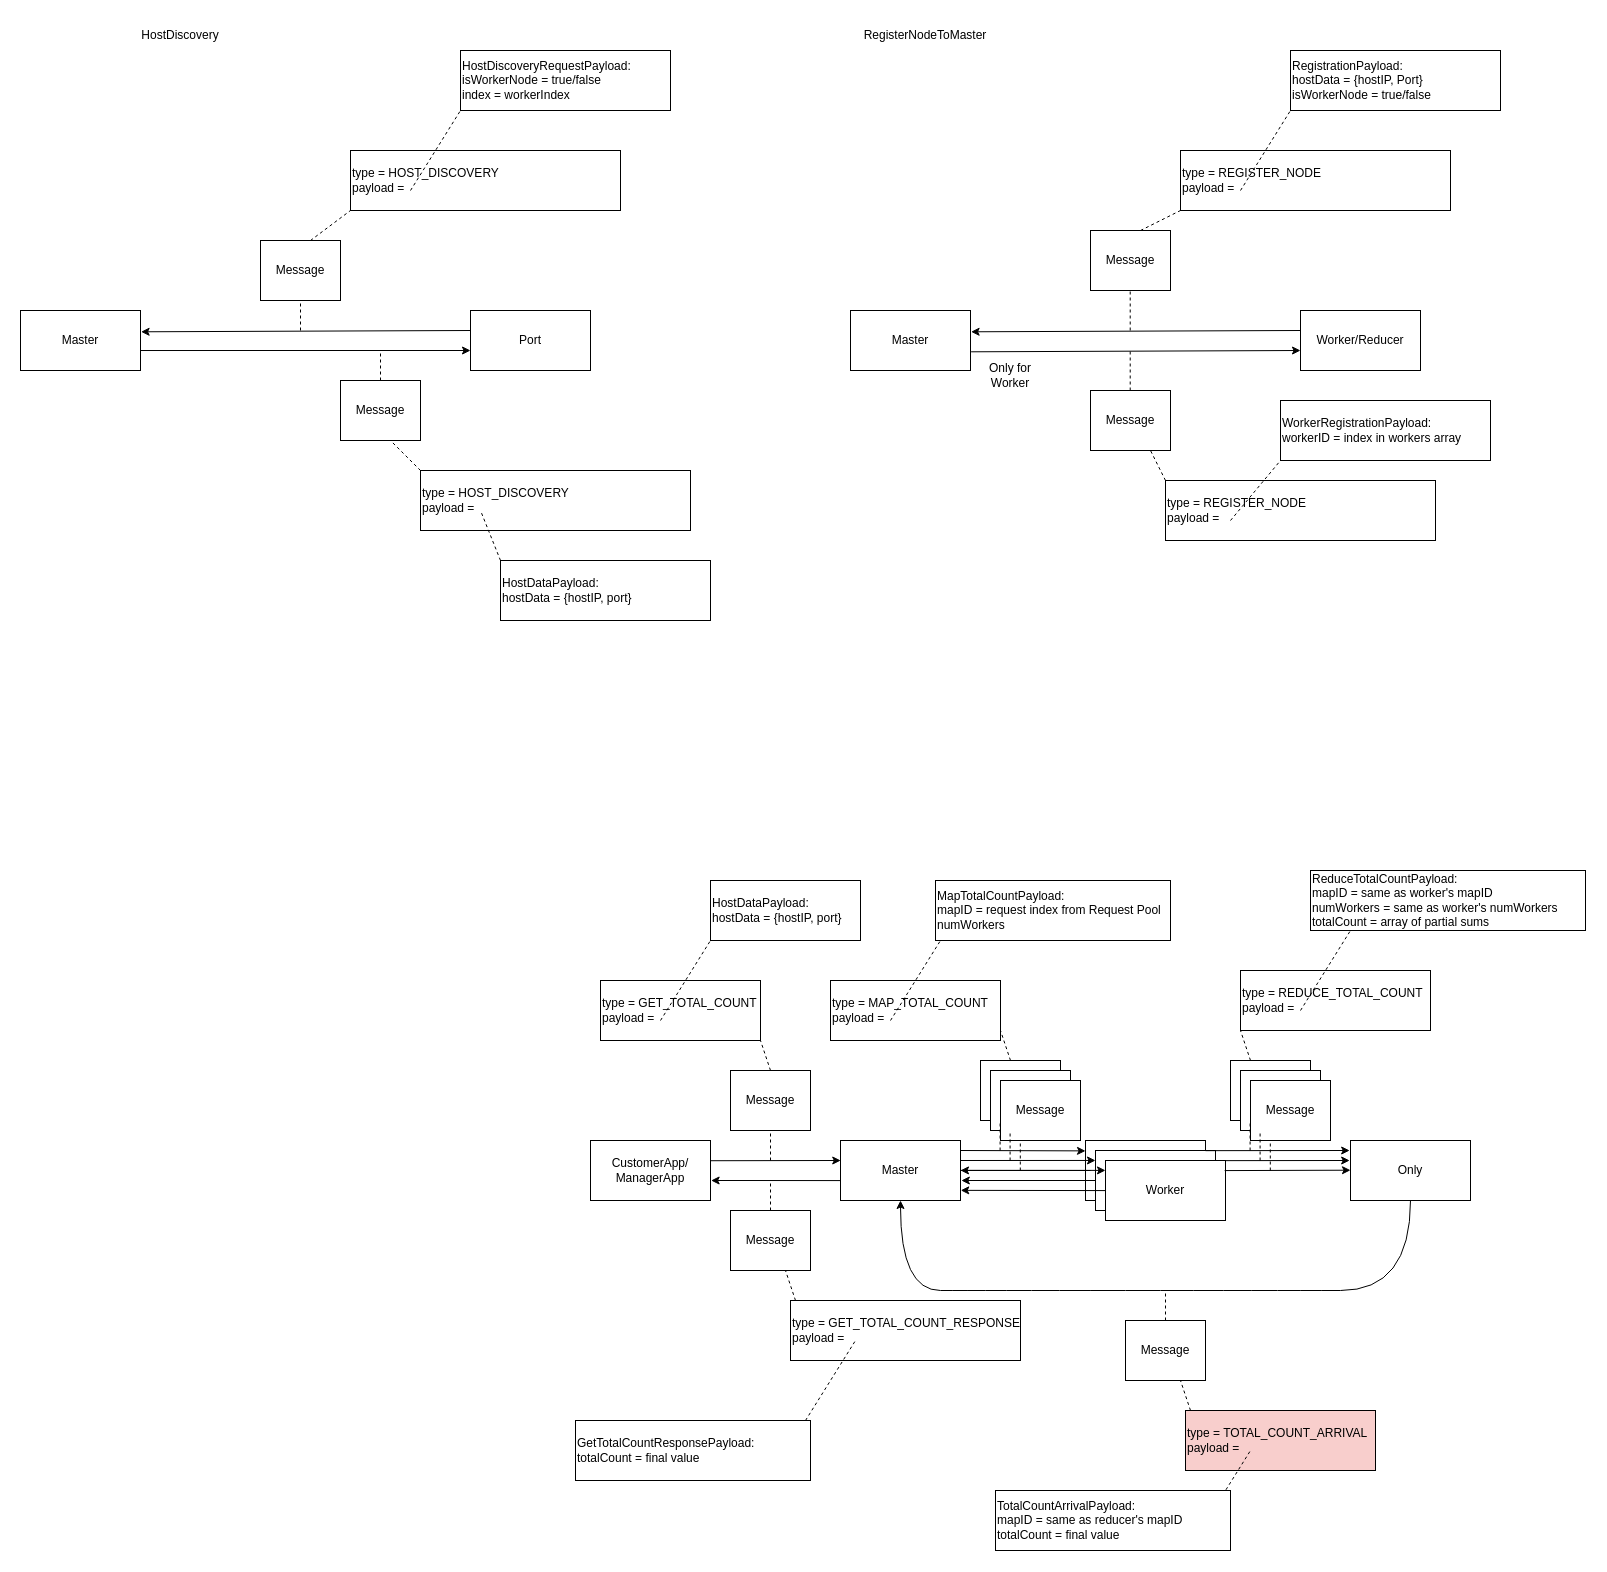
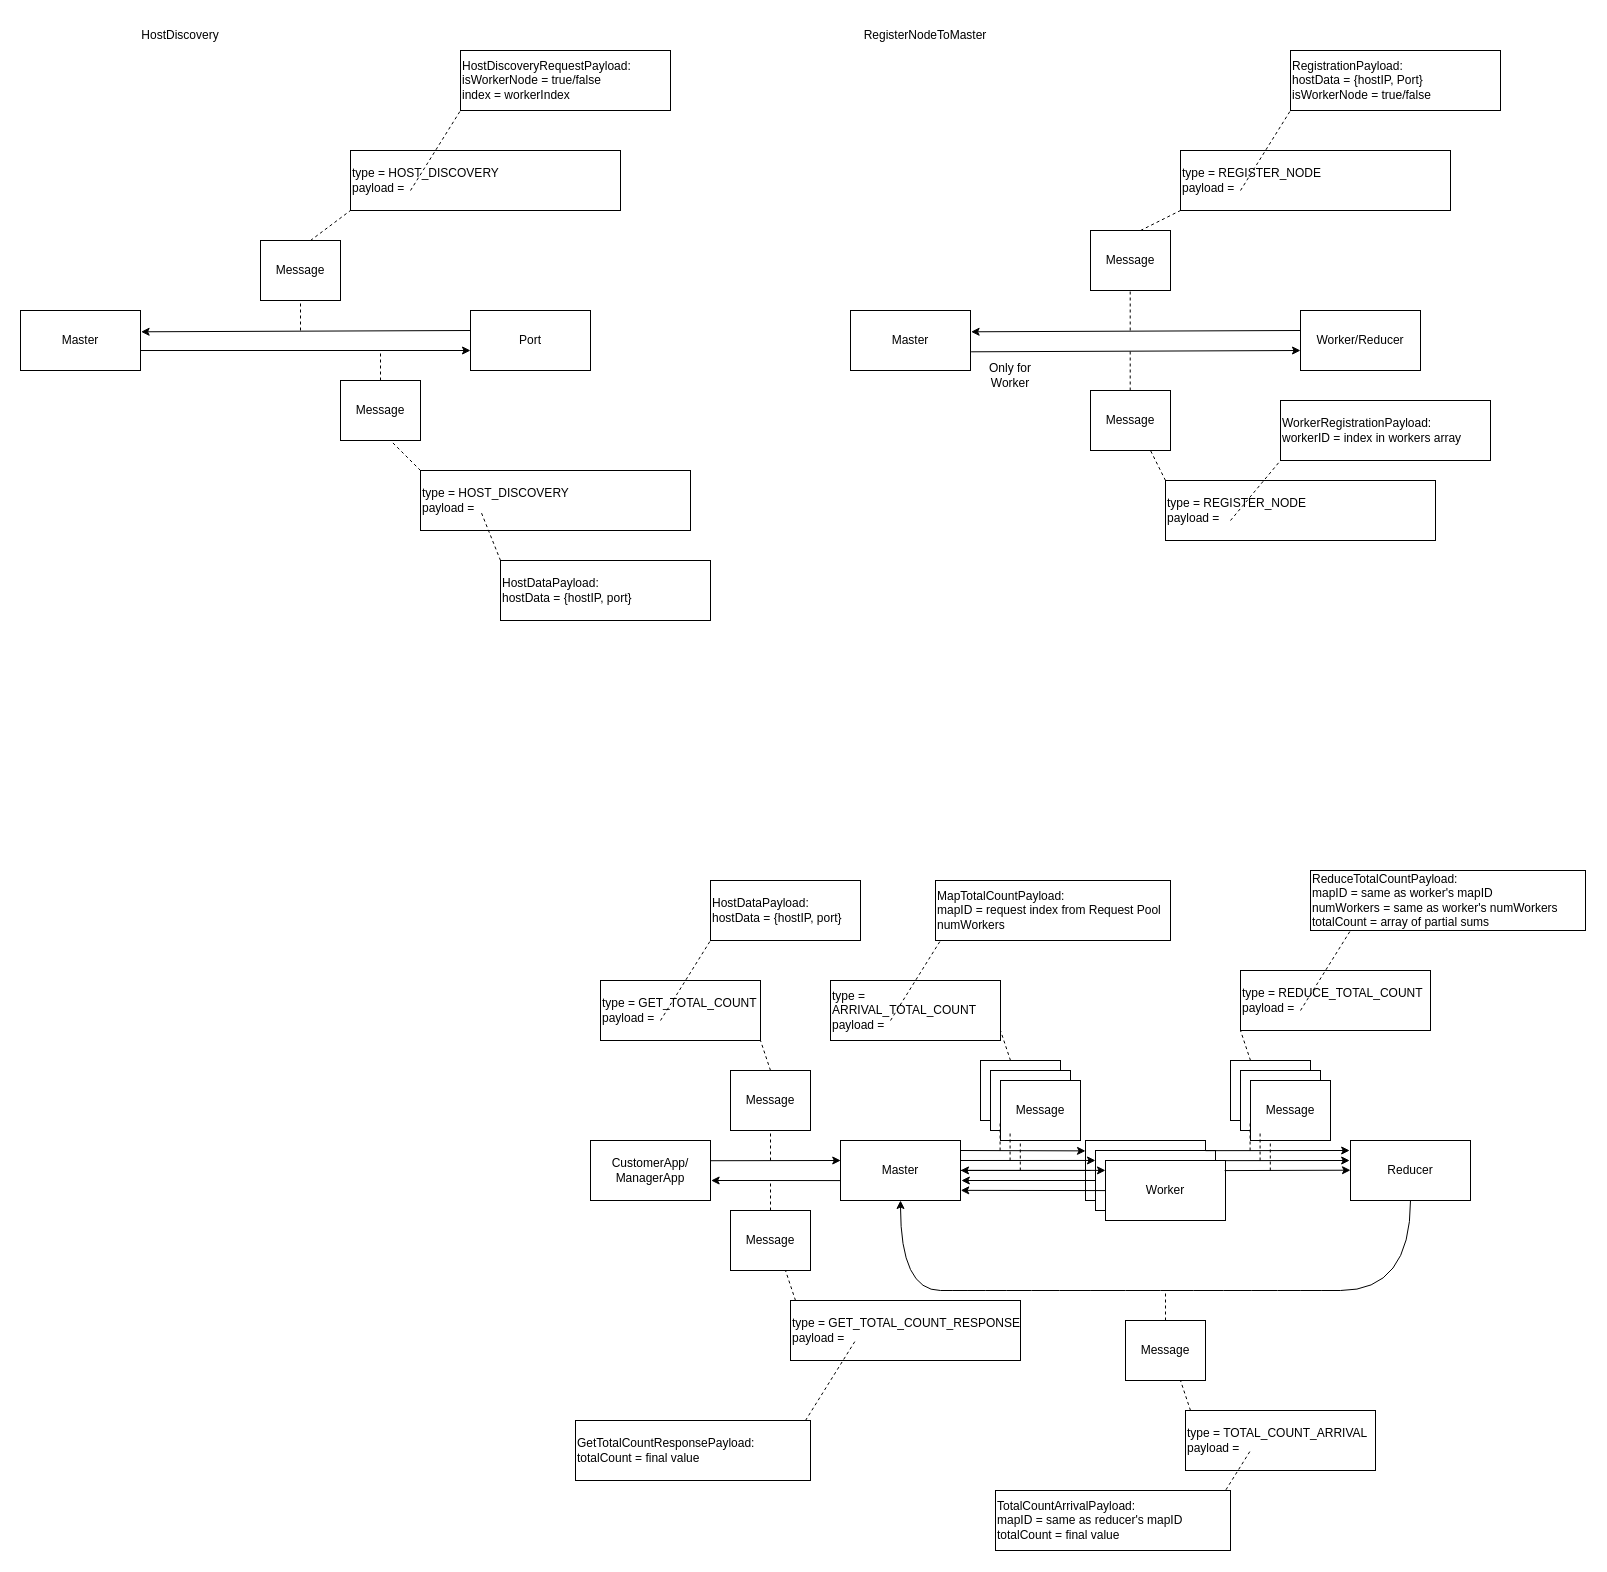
node "type = MAP_TOTAL_COUNT payload =": label "type = MAP_TOTAL_COUNT payload =" -> "type = ARRIVAL_TOTAL_COUNT payload ="
node "Only": label "Only" -> "Reducer"
node "type = TOTAL_COUNT_ARRIVAL payload =": fillcolor #f8cecc -> #ffffff
